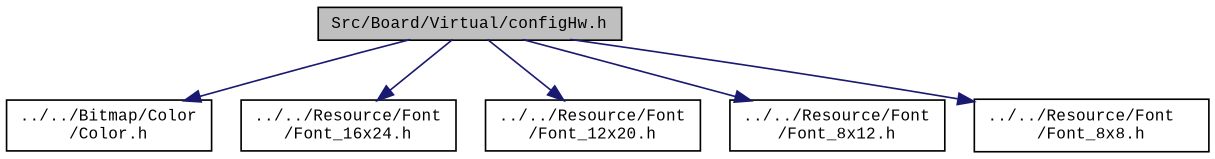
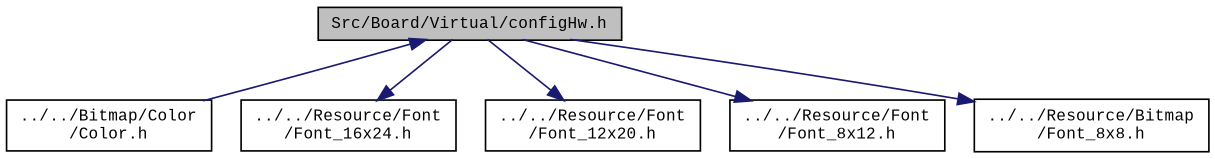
edge "Src/Board/Virtual/configHw.h" -> "../../Bitmap/Color /Color.h": reversed
node "../../Resource/Font /Font_8x8.h": label "../../Resource/Font /Font_8x8.h" -> "../../Resource/Bitmap /Font_8x8.h"
